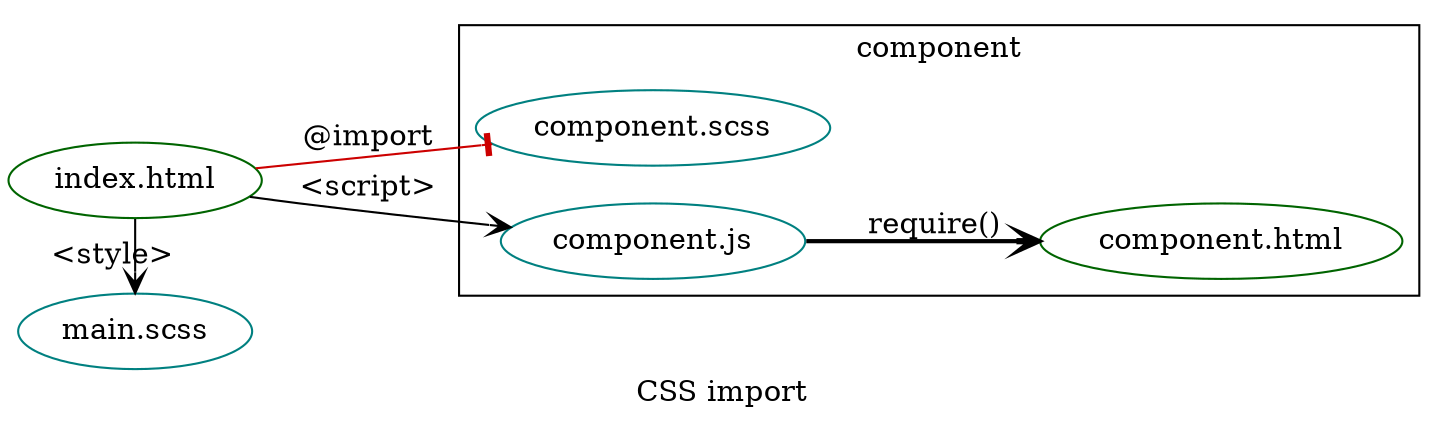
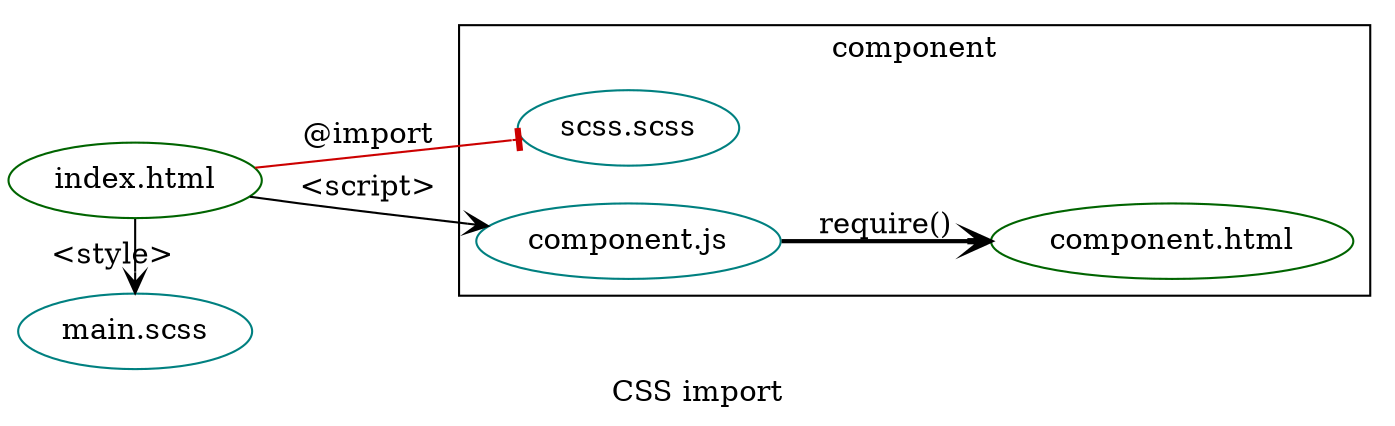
node "component.scss": label "component.scss" -> "scss.scss"
